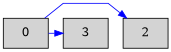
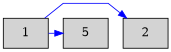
node "0": label "0" -> "1"
node "3": label "3" -> "5"
